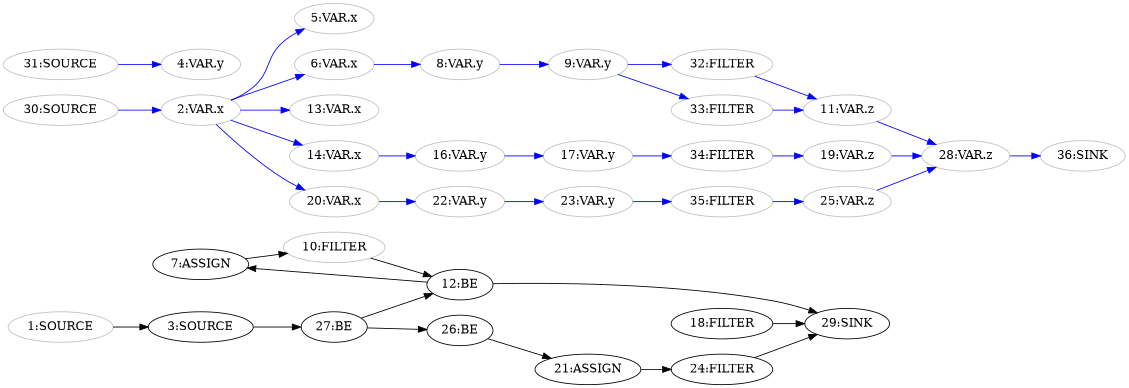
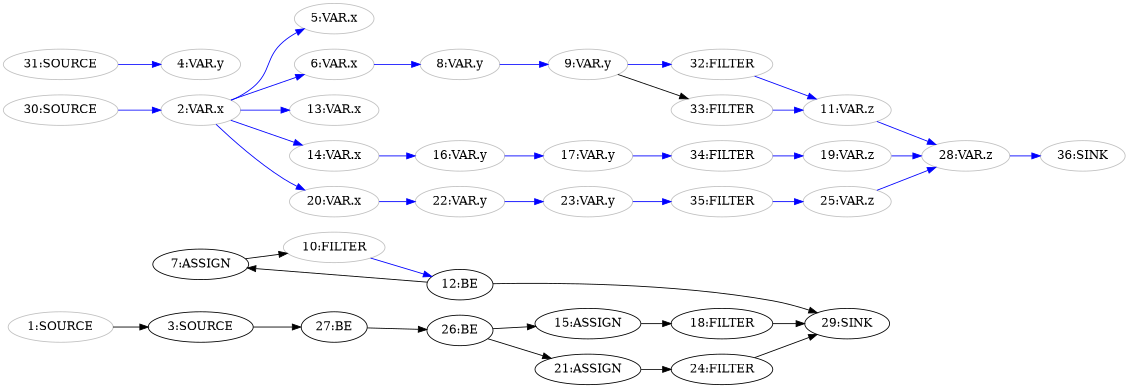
edge "9:VAR.y" -> "33:FILTER": color blue -> black
edge "10:FILTER" -> "12:BE": color black -> blue
edge "27:BE" -> "12:BE": removed
node "15:ASSIGN": added
